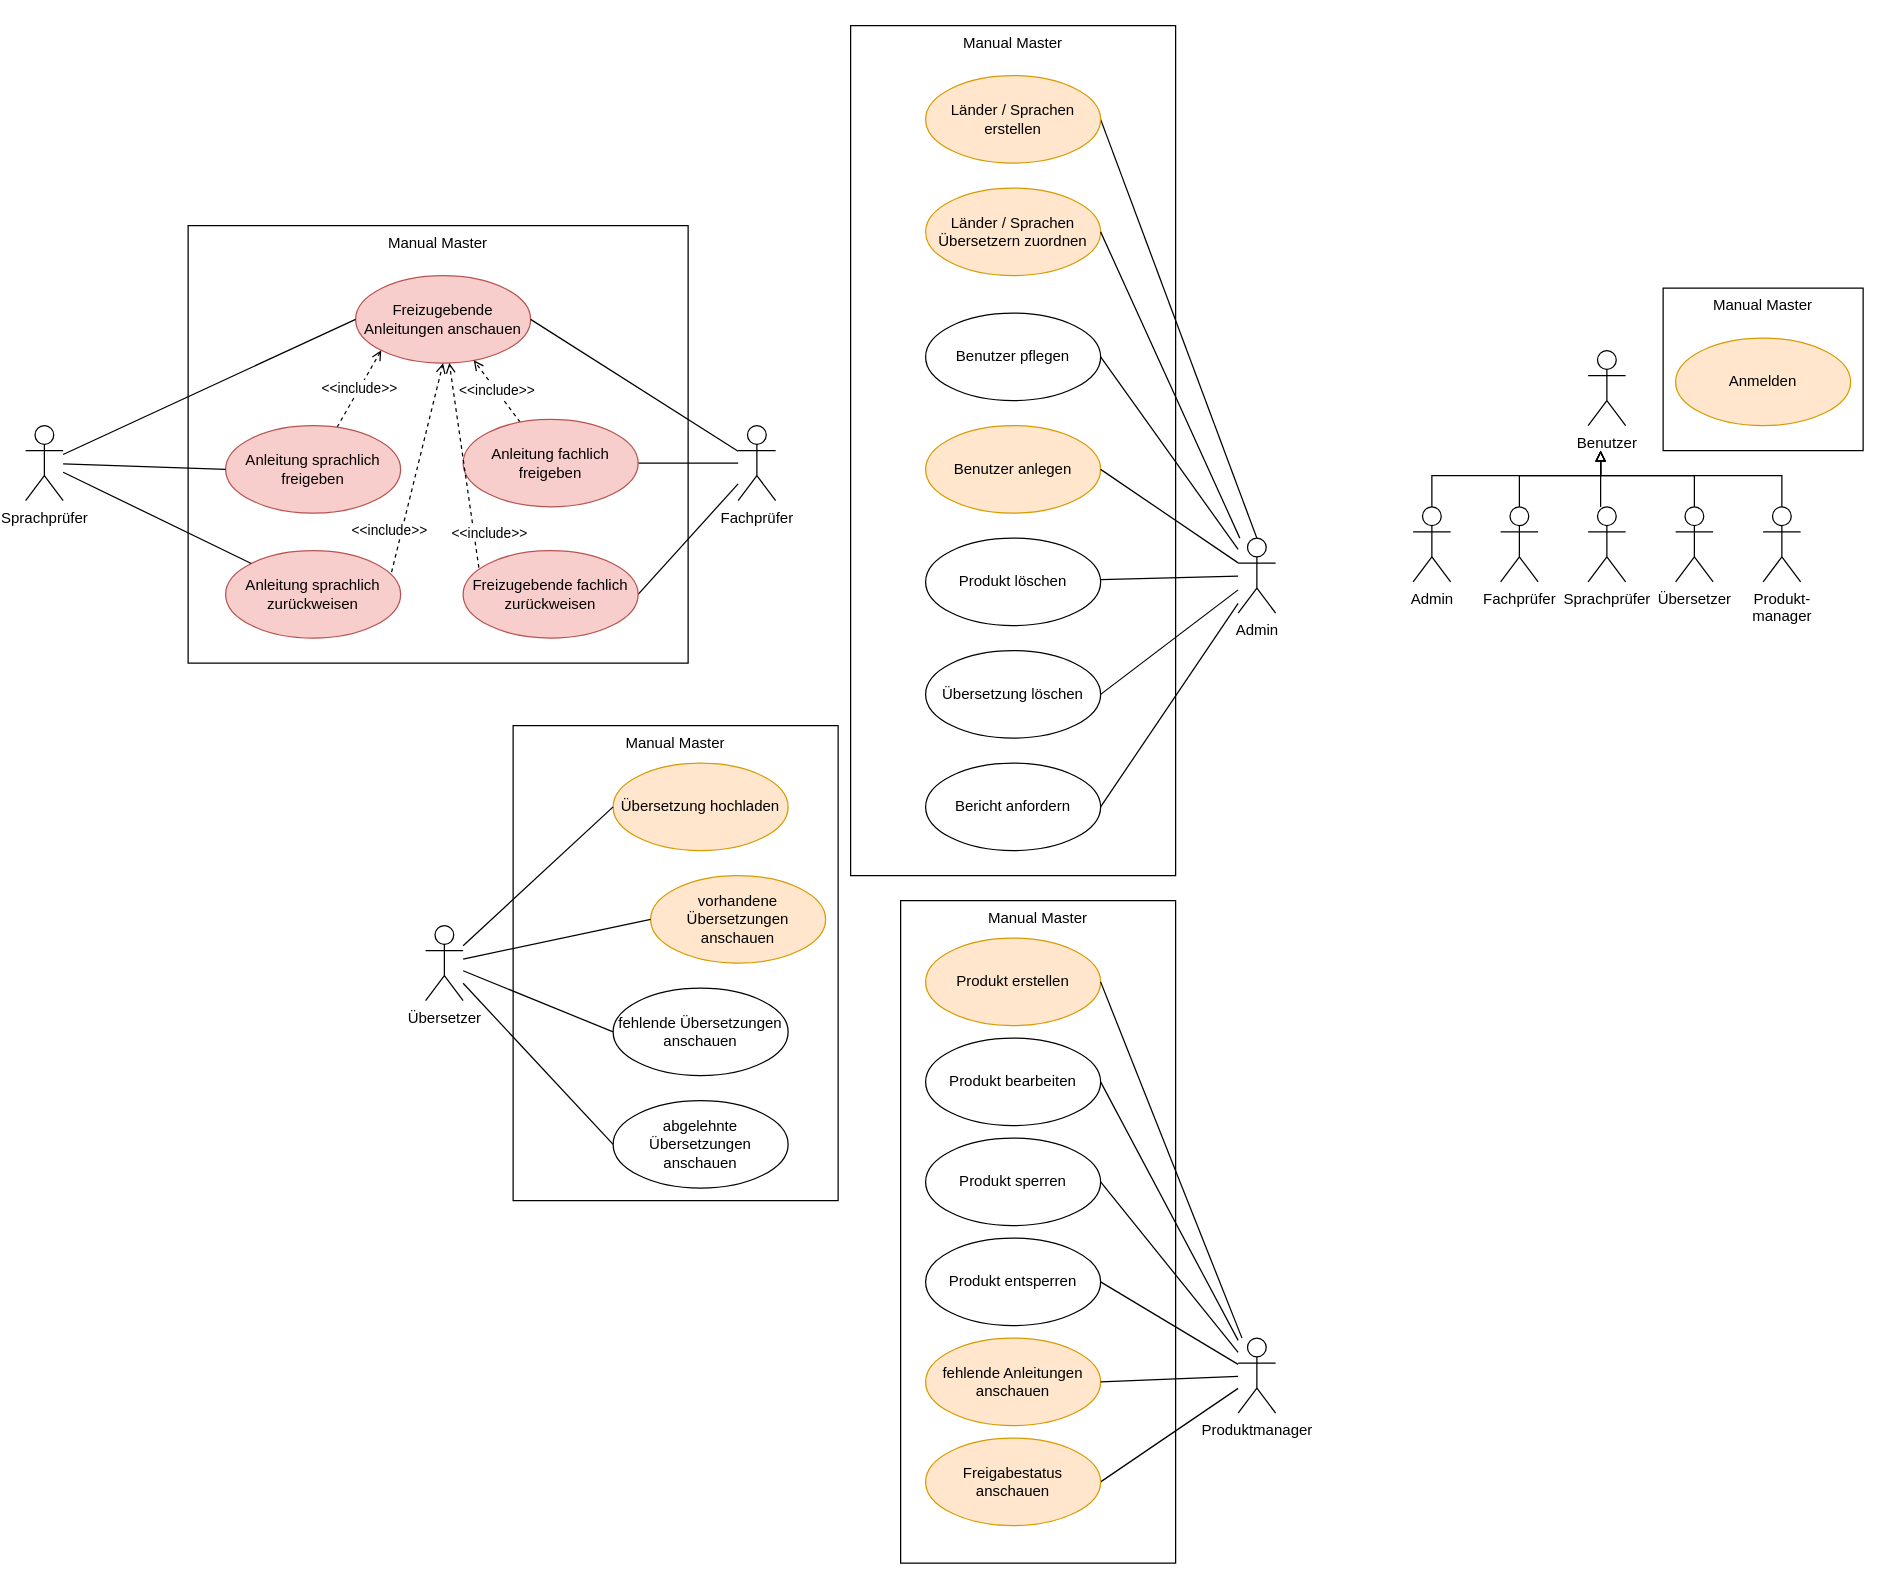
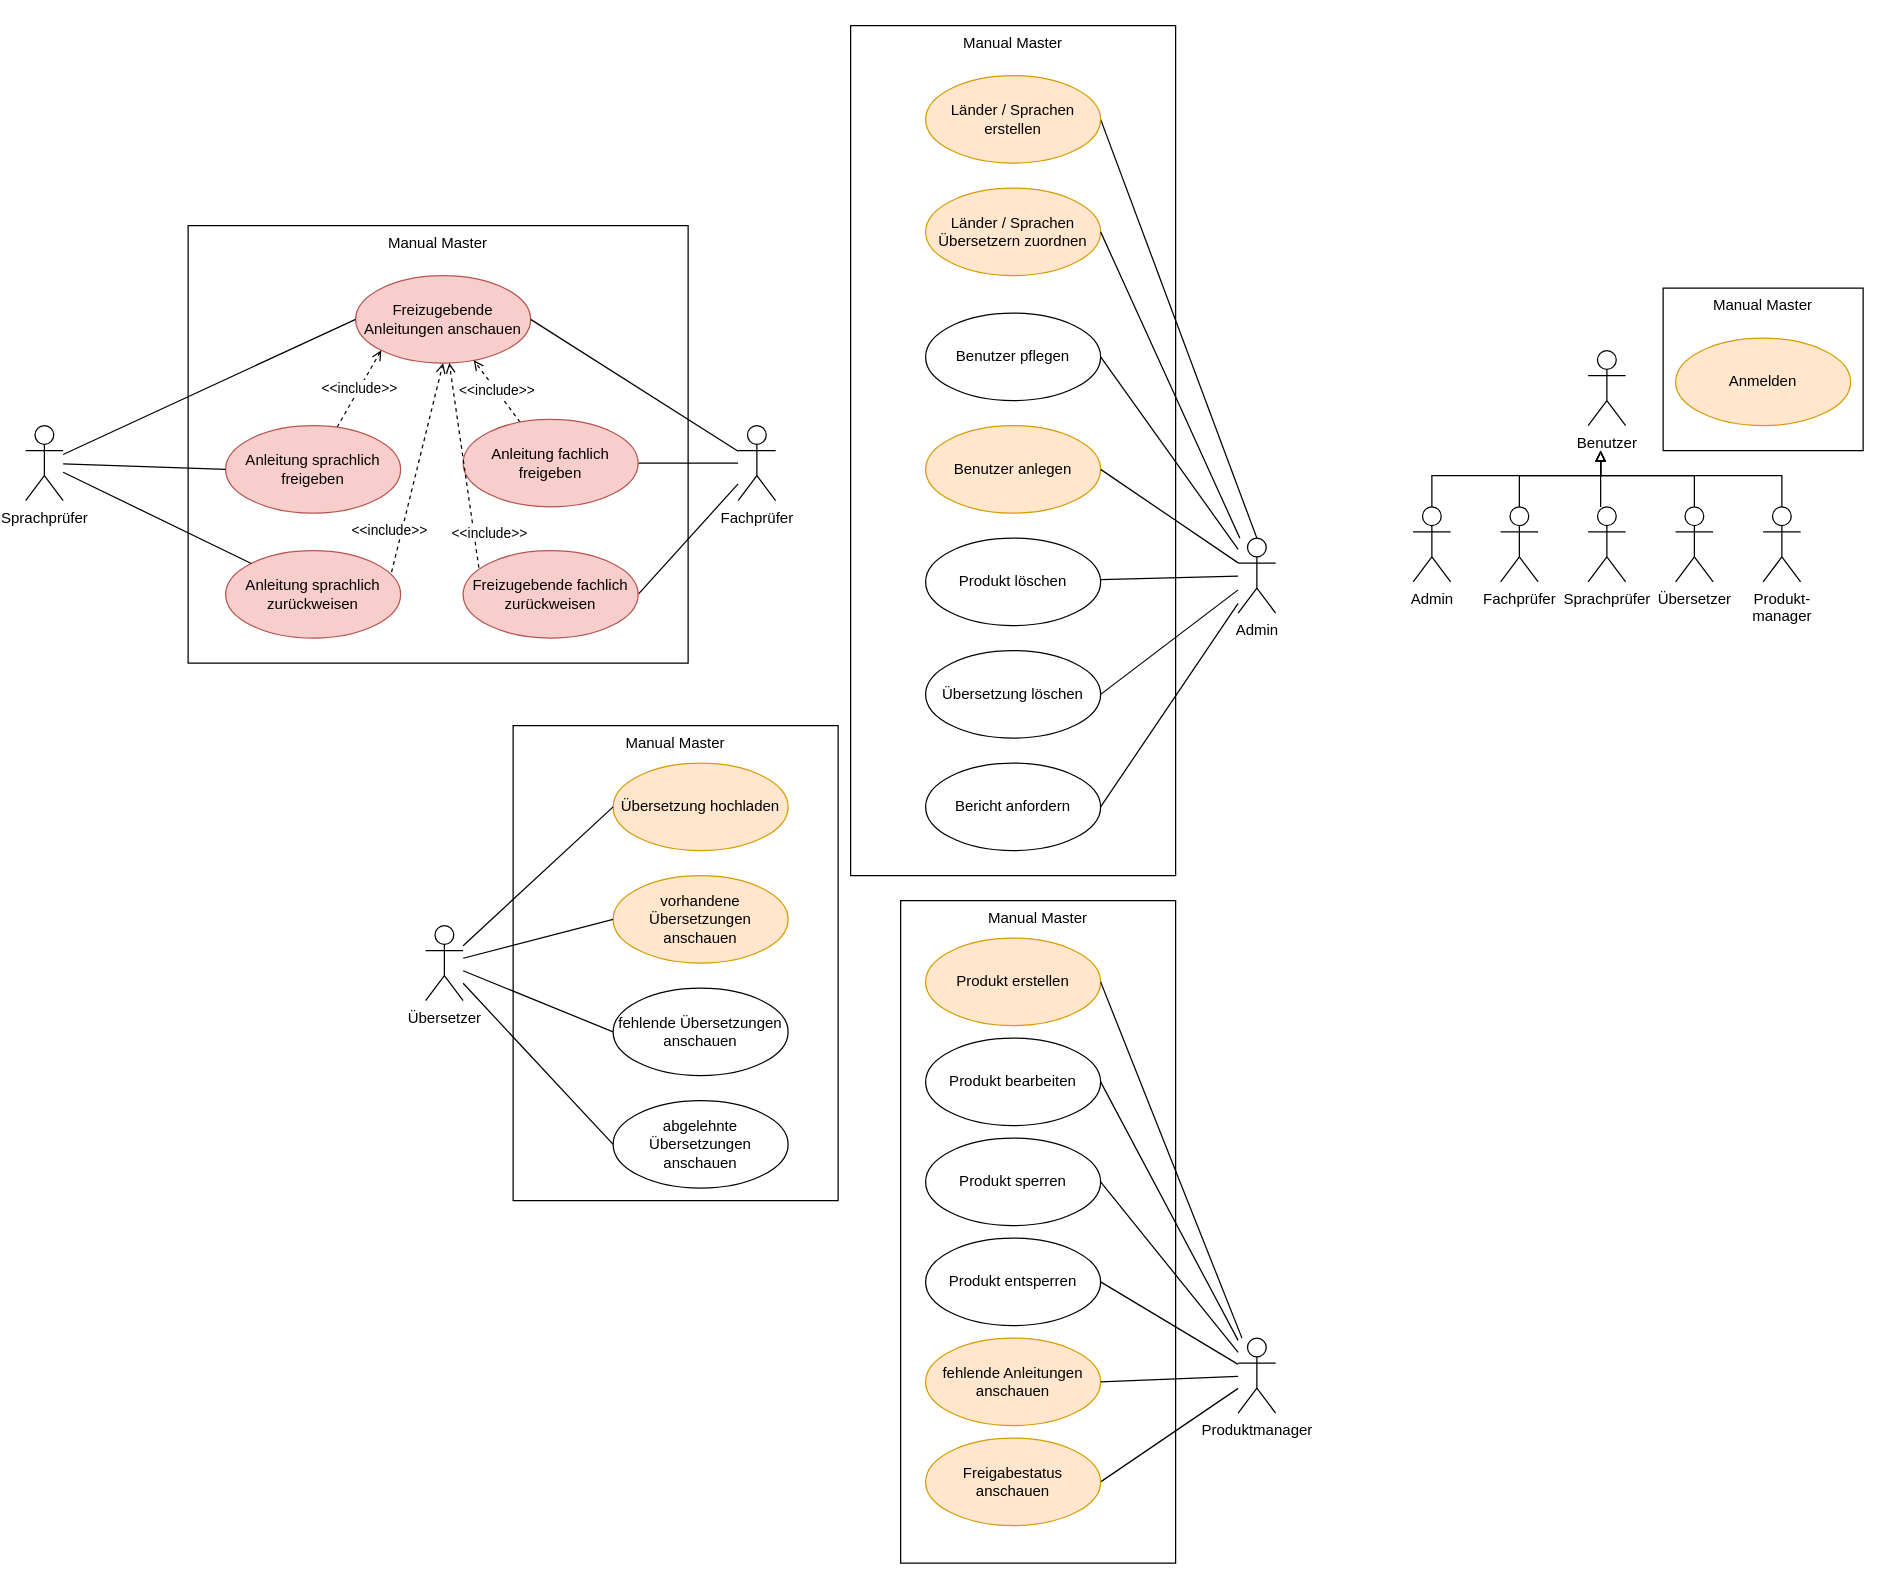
node "vorhandene Übersetzungen anschauen": moved (738, 919) -> (701, 919)
